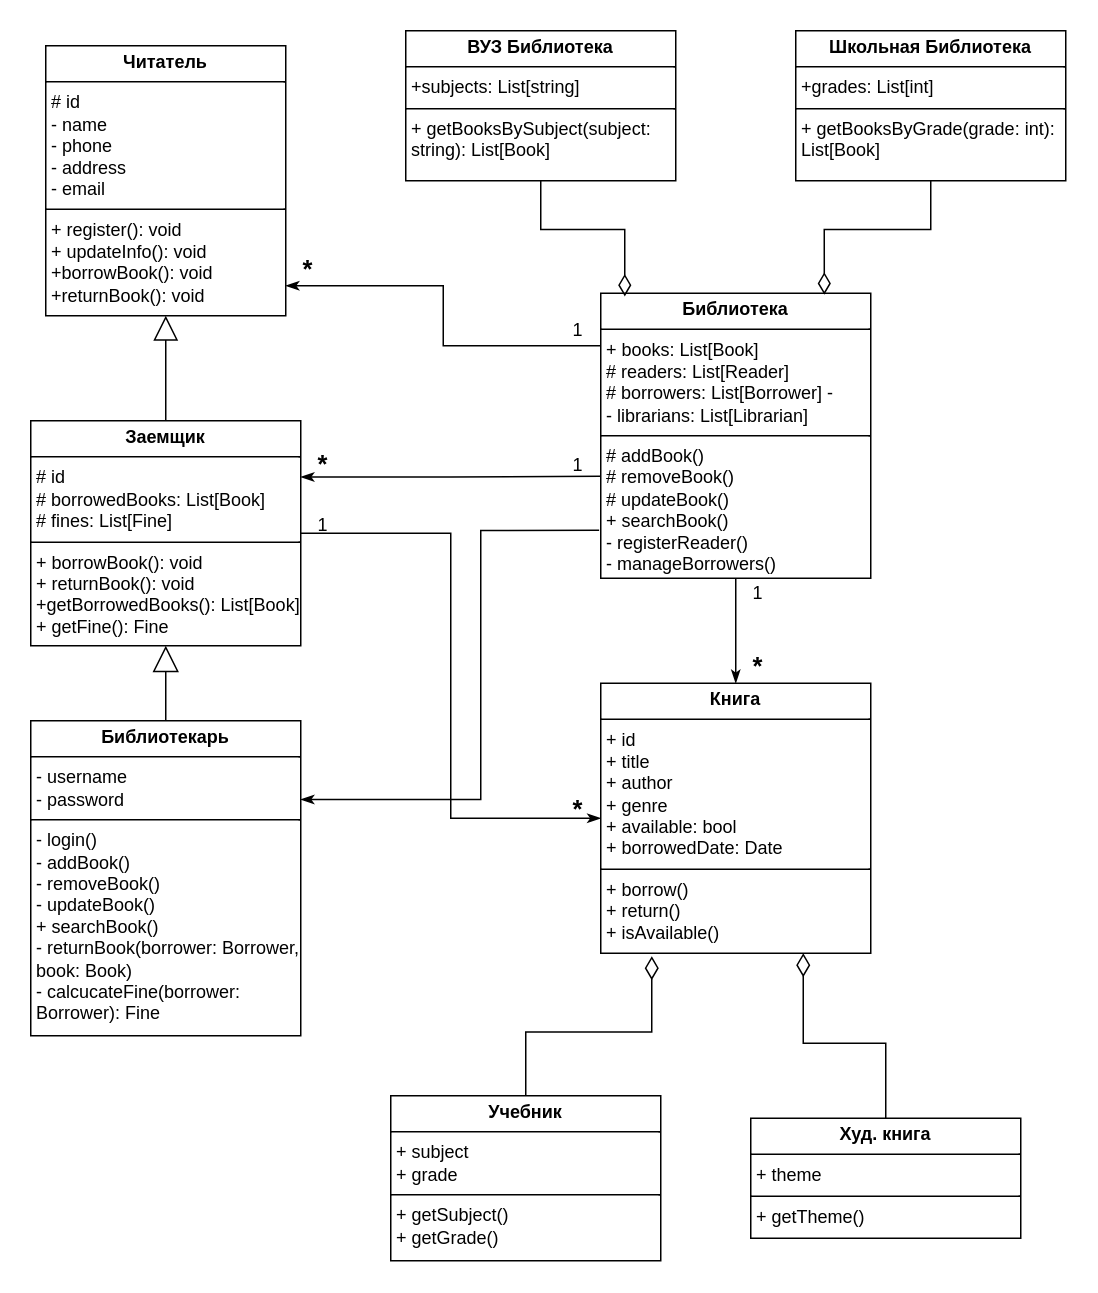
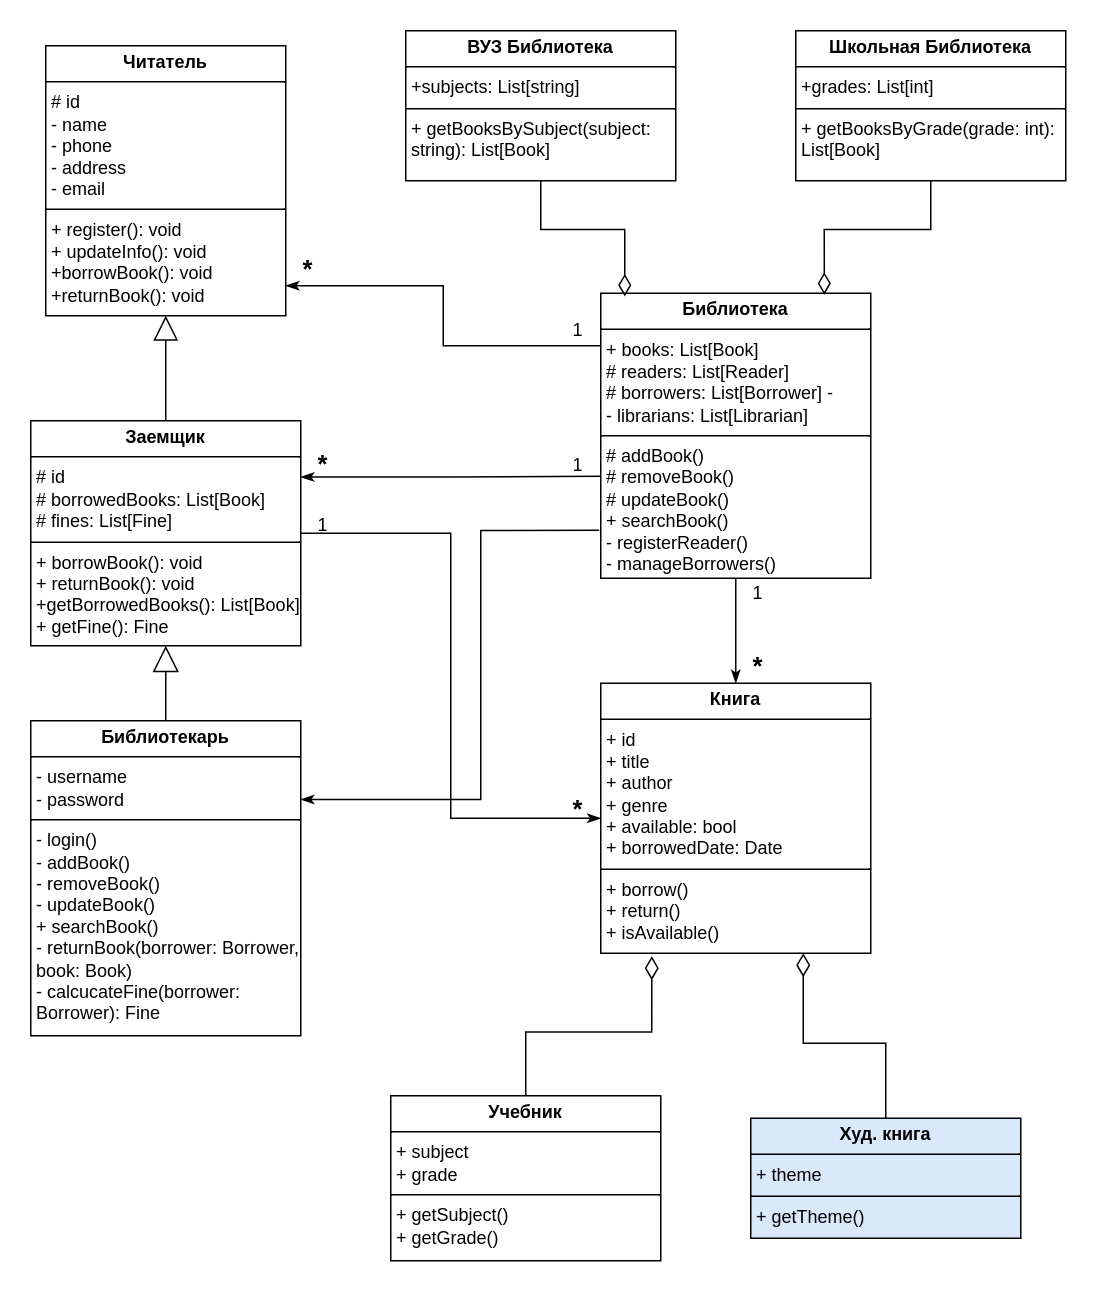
node "Худ. книга + theme + getTheme()": fillcolor #ffffff -> #dae8fc
